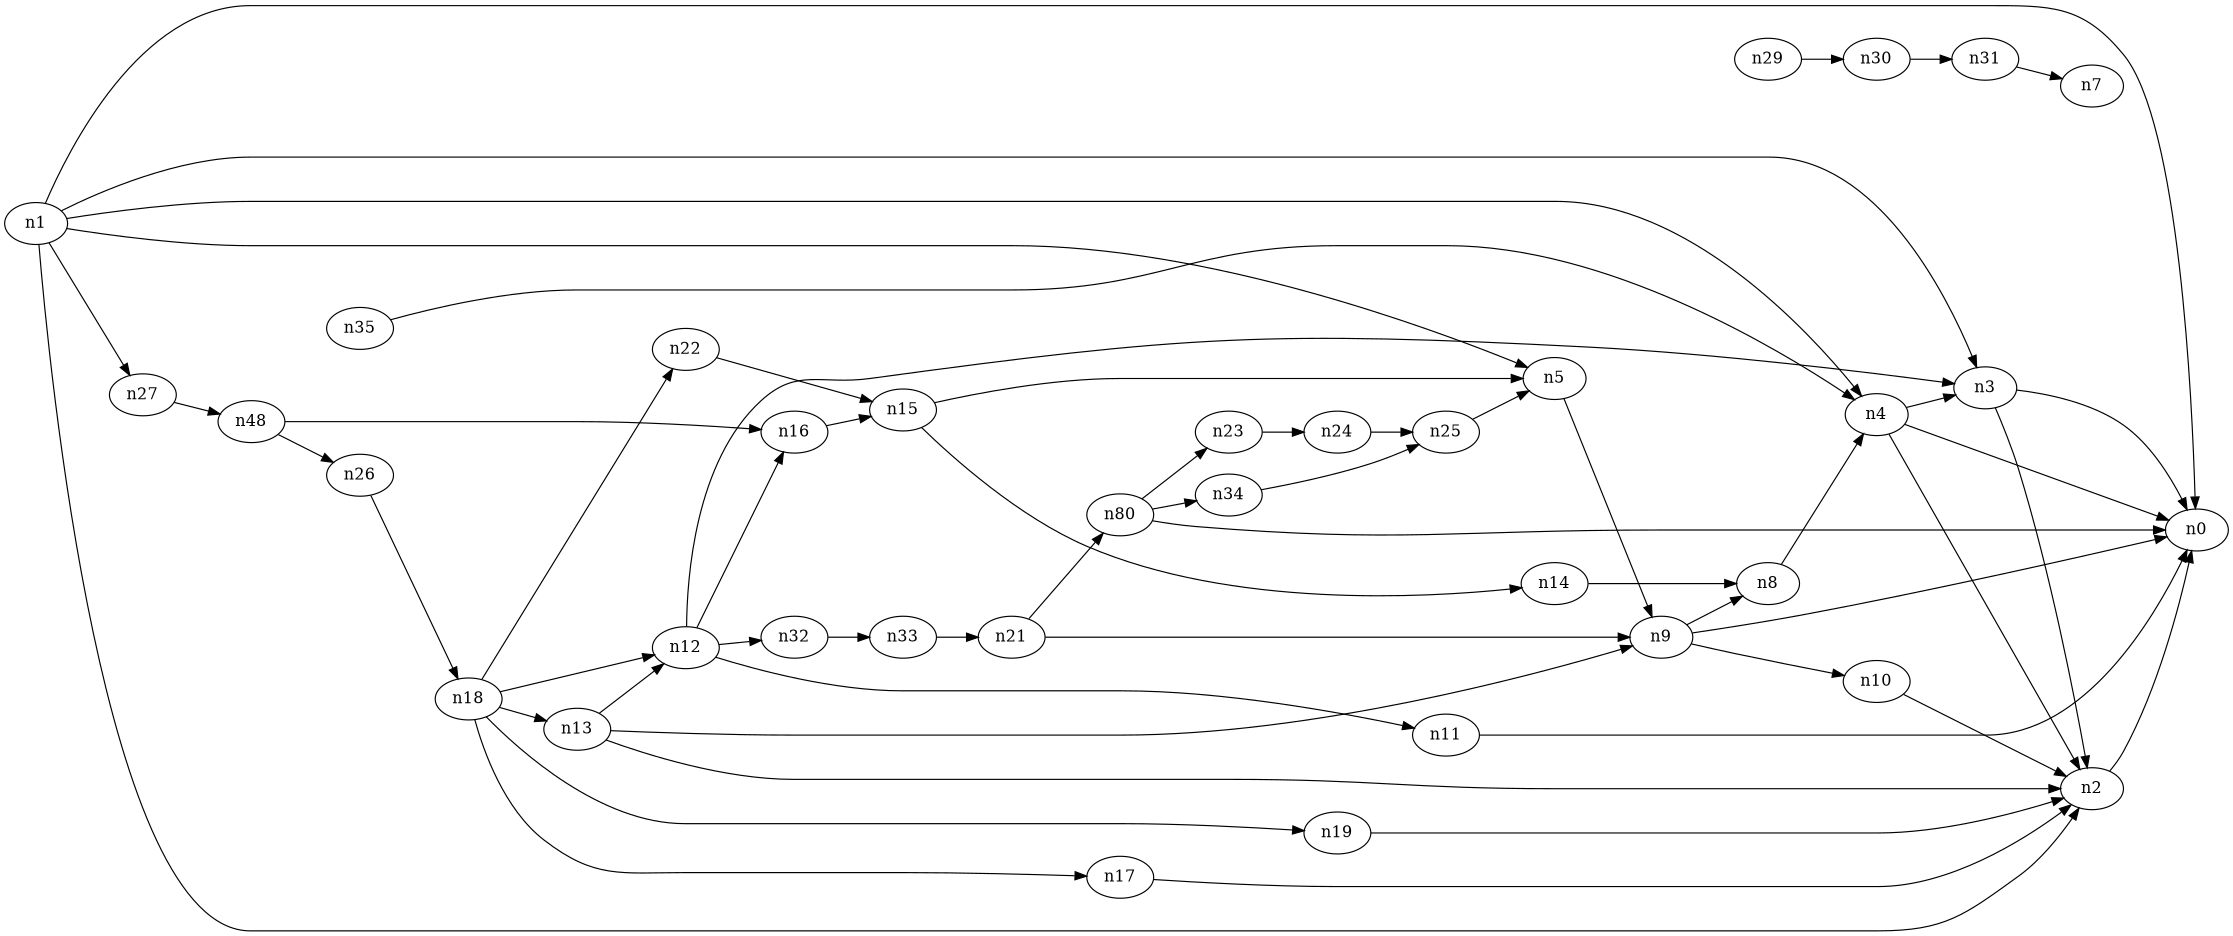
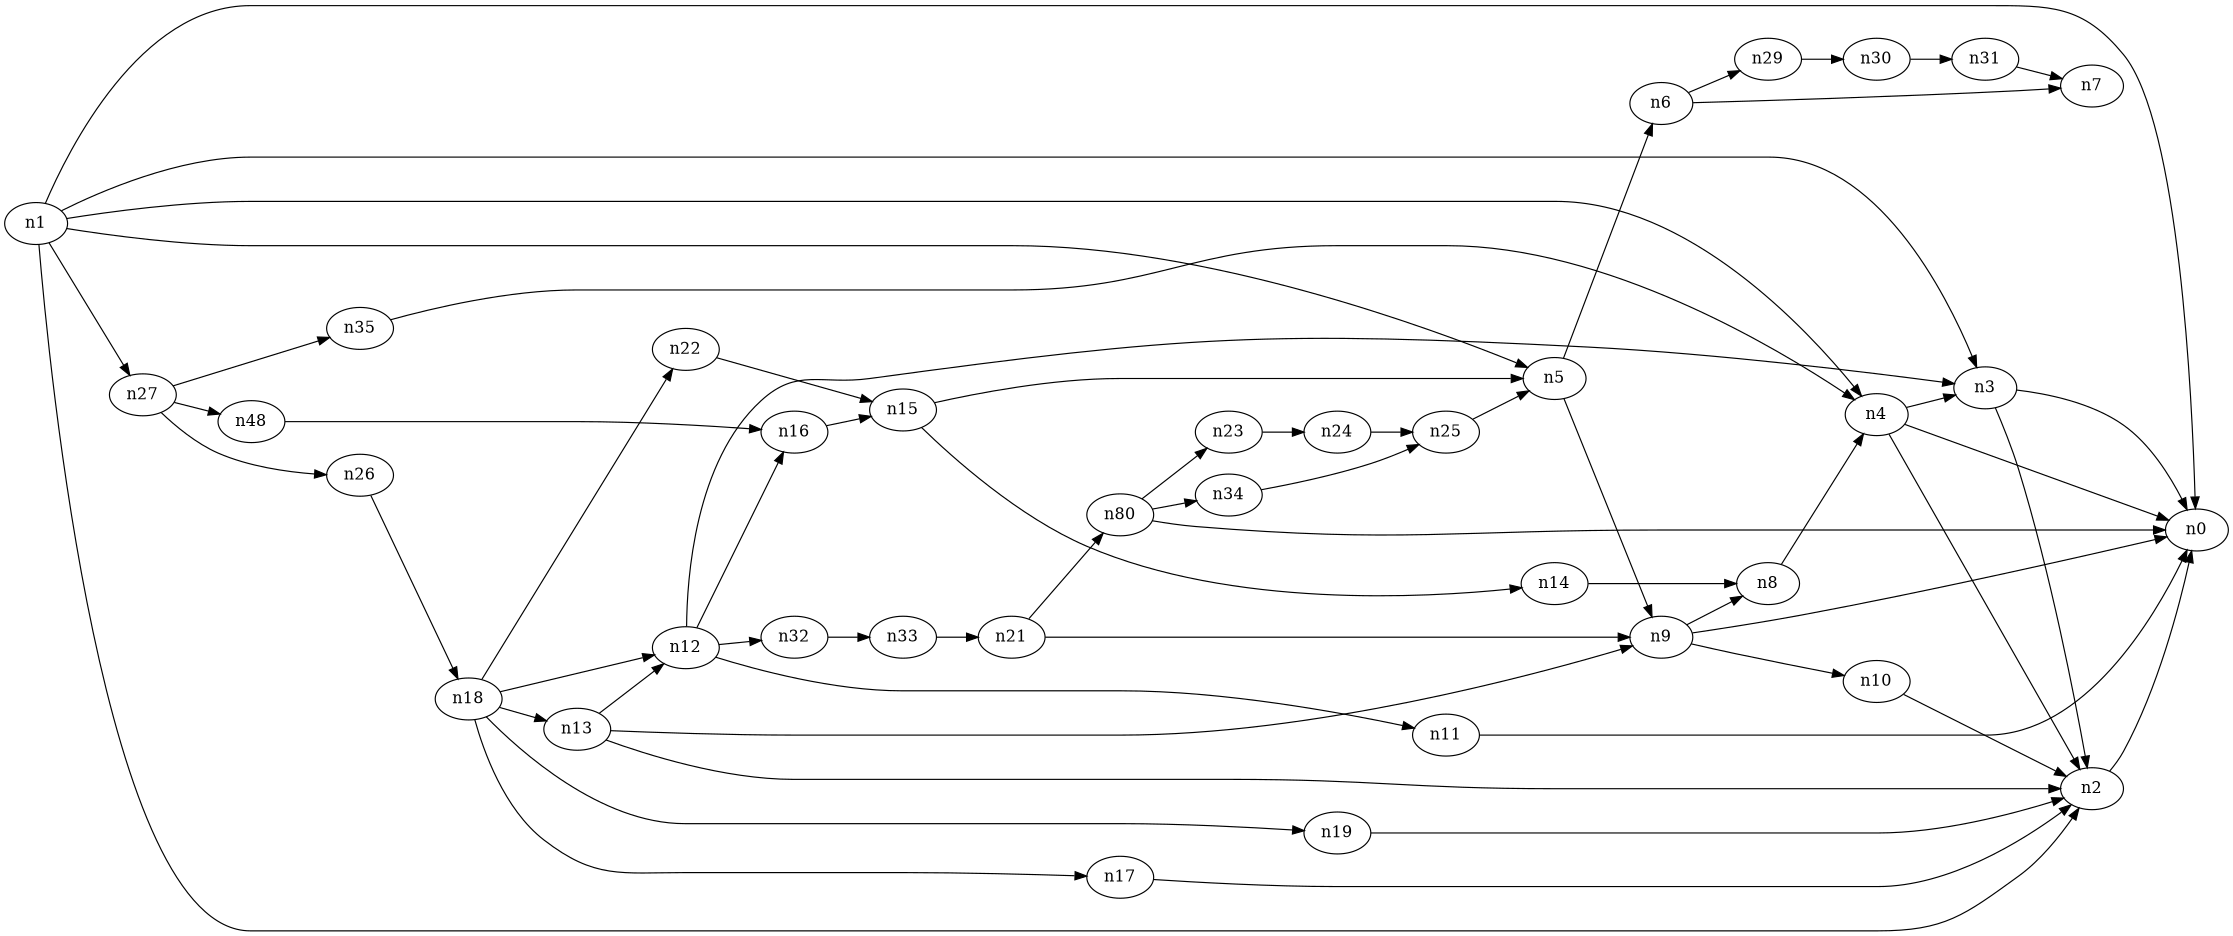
node "n6": added
edge "n27" -> "n35": added
edge "n48" -> "n26": now "n27" -> "n26"
